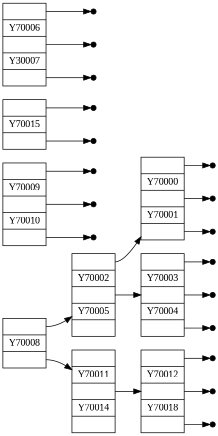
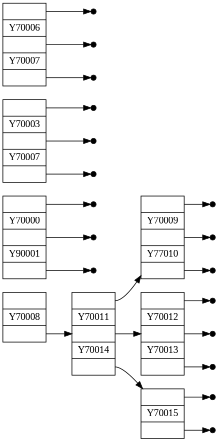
node "Y70006": text "Y30007" -> "Y70007"
node "Y70000": text "Y70001" -> "Y90001"
node "Y70009": text "Y70010" -> "Y77010"
edge "Y70011" -> "Y70009": added
node "Y70002": removed
node "Y70003": text "Y70004" -> "Y70007"
edge "Y70011" -> "Y70015": added
node "Y70012": text "Y70018" -> "Y70013"
